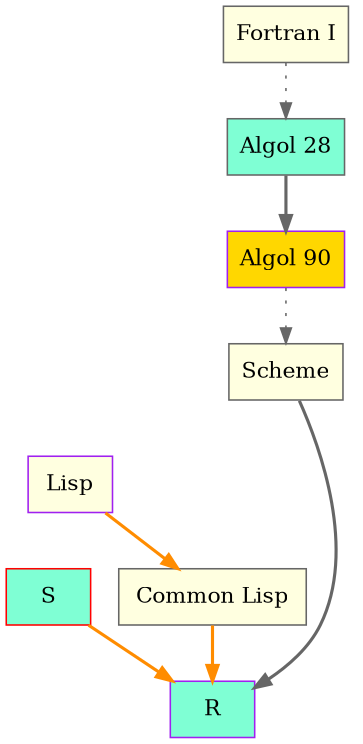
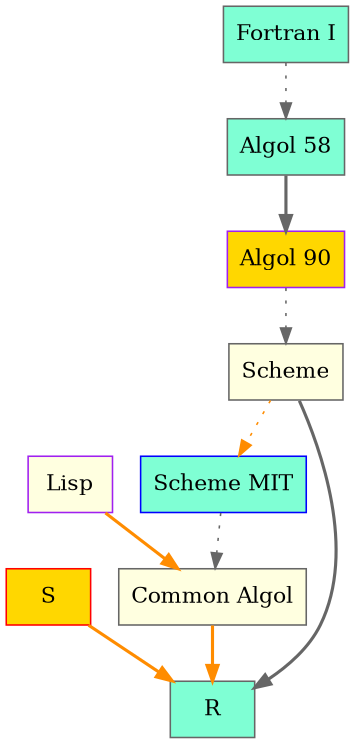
node "Fortran I": fillcolor lightyellow -> aquamarine
node "Algol 28": label "Algol 28" -> "Algol 58"
node "Scheme MIT": added
node "S": fillcolor aquamarine -> gold
node "Common Lisp": label "Common Lisp" -> "Common Algol"
node "R": color purple -> gray40
